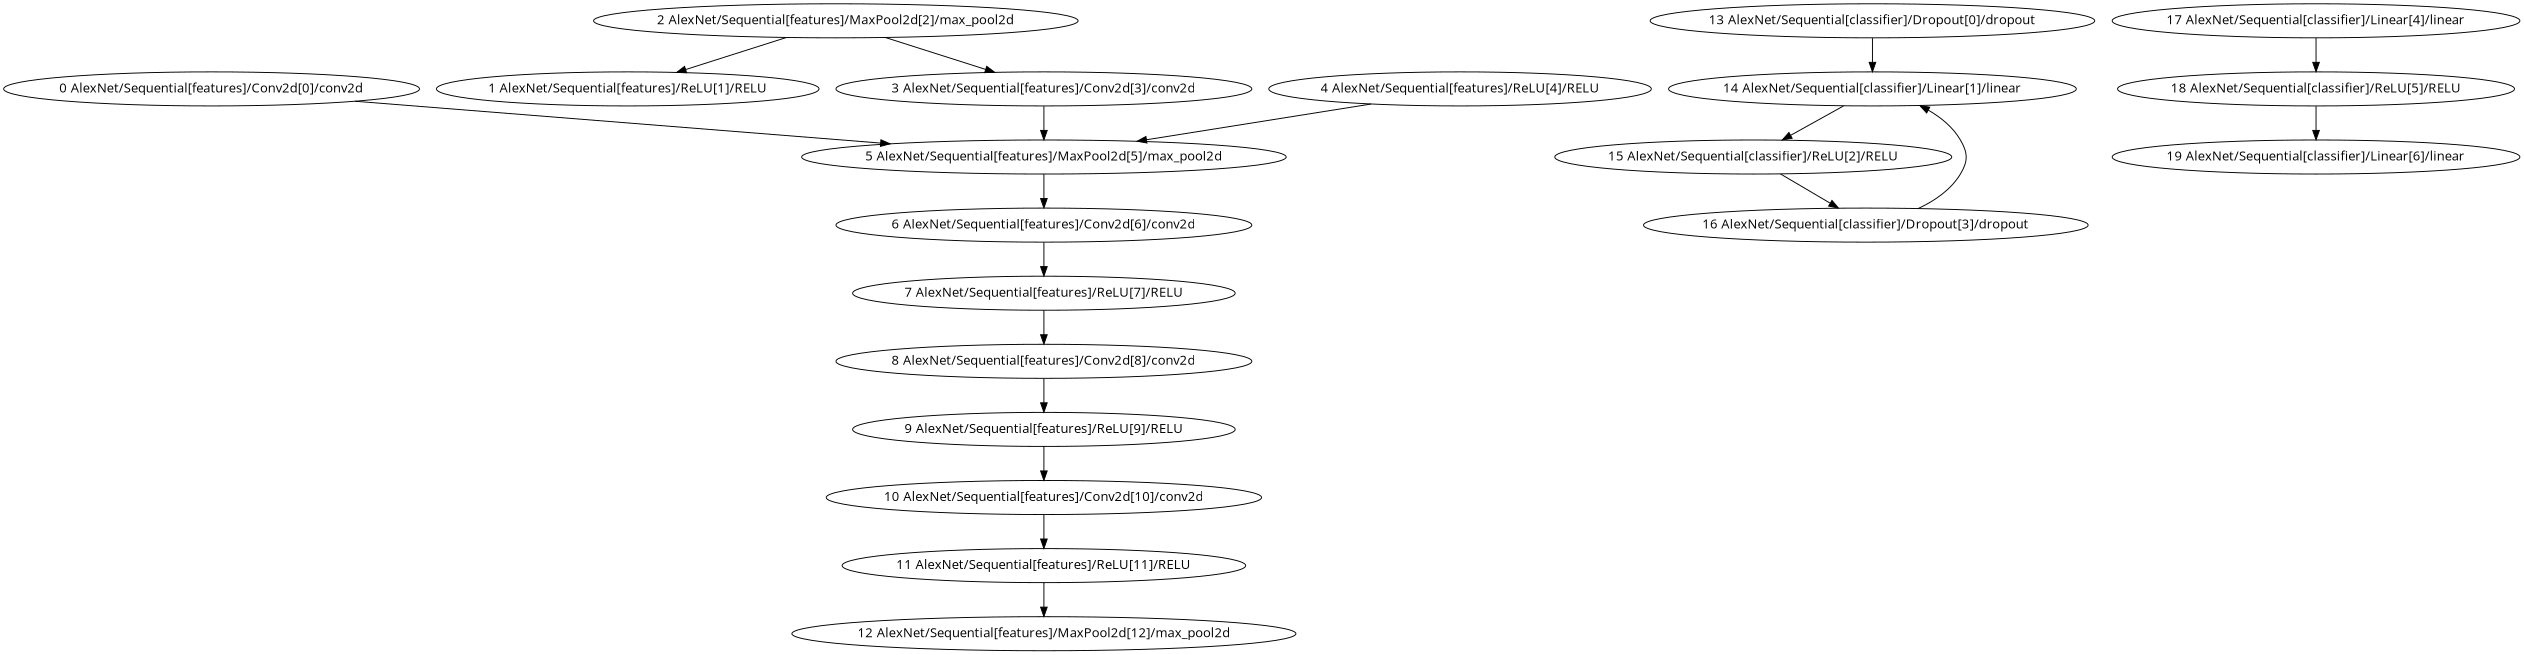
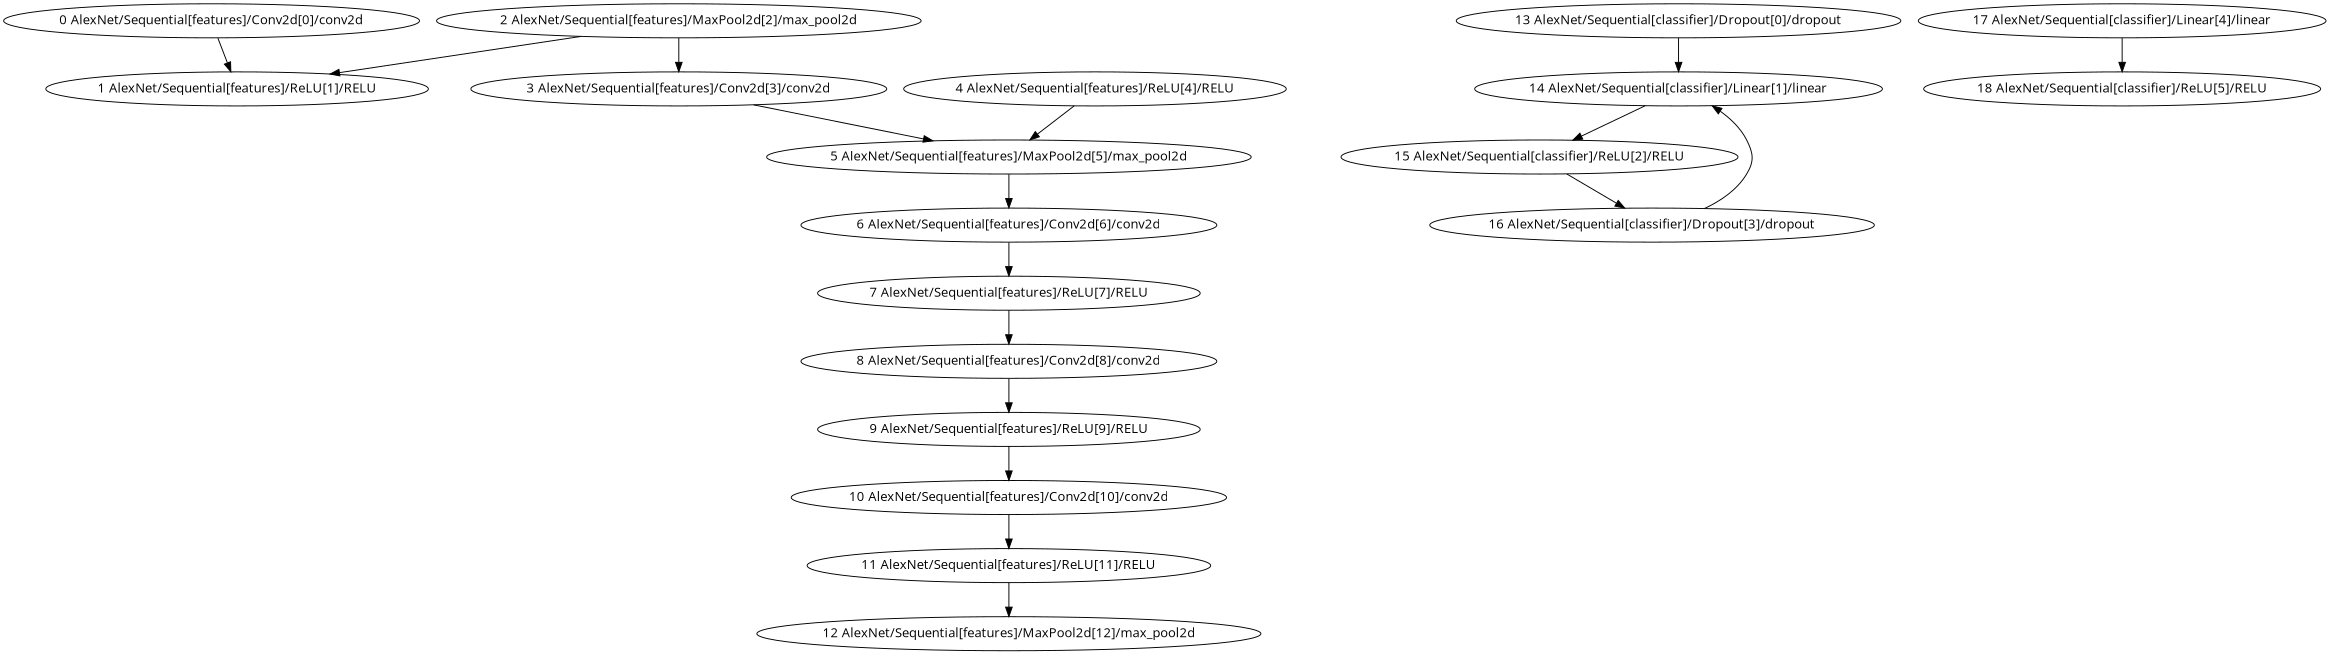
edge "0 AlexNet/Sequential[features]/Conv2d[0]/conv2d" -> "5 AlexNet/Sequential[features]/MaxPool2d[5]/max_pool2d": now "0 AlexNet/Sequential[features]/Conv2d[0]/conv2d" -> "1 AlexNet/Sequential[features]/ReLU[1]/RELU"
node "19 AlexNet/Sequential[classifier]/Linear[6]/linear": removed
